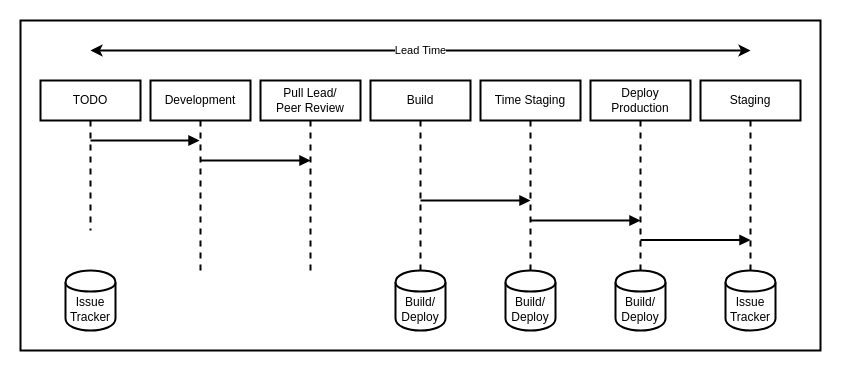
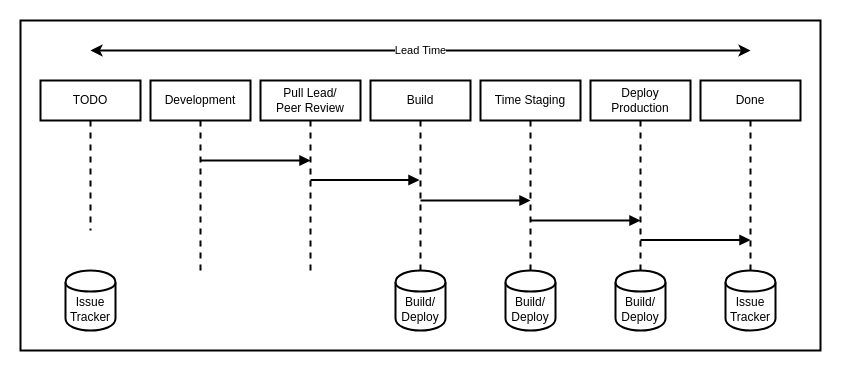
node "Staging": label "Staging" -> "Done"
edge "TODO" -> "Development": removed
edge "Pull Lead/ Peer Review" -> "Build": added
